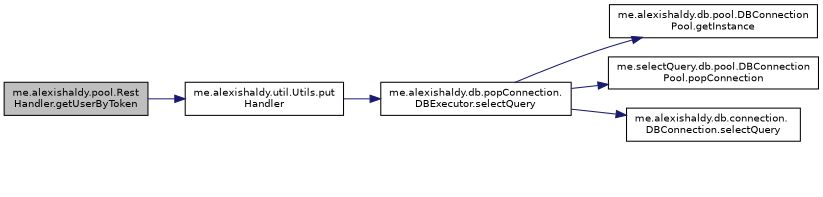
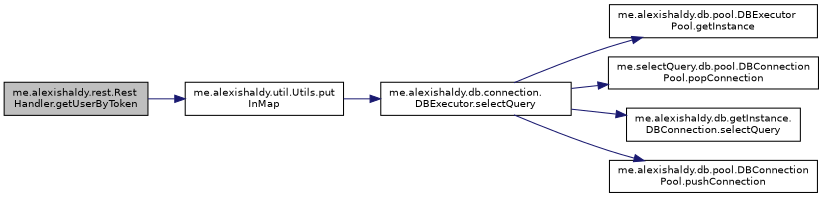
node "me.alexishaldy.db.pool.DBConnection Pool.getInstance": label "me.alexishaldy.db.pool.DBConnection Pool.getInstance" -> "me.alexishaldy.db.pool.DBExecutor Pool.getInstance"
node "me.alexishaldy.pool.Rest Handler.getUserByToken": label "me.alexishaldy.pool.Rest Handler.getUserByToken" -> "me.alexishaldy.rest.Rest Handler.getUserByToken"
node "me.alexishaldy.util.Utils.put Handler": label "me.alexishaldy.util.Utils.put Handler" -> "me.alexishaldy.util.Utils.put InMap"
node "me.alexishaldy.db.popConnection. DBExecutor.selectQuery": label "me.alexishaldy.db.popConnection. DBExecutor.selectQuery" -> "me.alexishaldy.db.connection. DBExecutor.selectQuery"
node "me.alexishaldy.db.connection. DBConnection.selectQuery": label "me.alexishaldy.db.connection. DBConnection.selectQuery" -> "me.alexishaldy.db.getInstance. DBConnection.selectQuery"
node "me.alexishaldy.db.pool.DBConnection Pool.pushConnection": added
